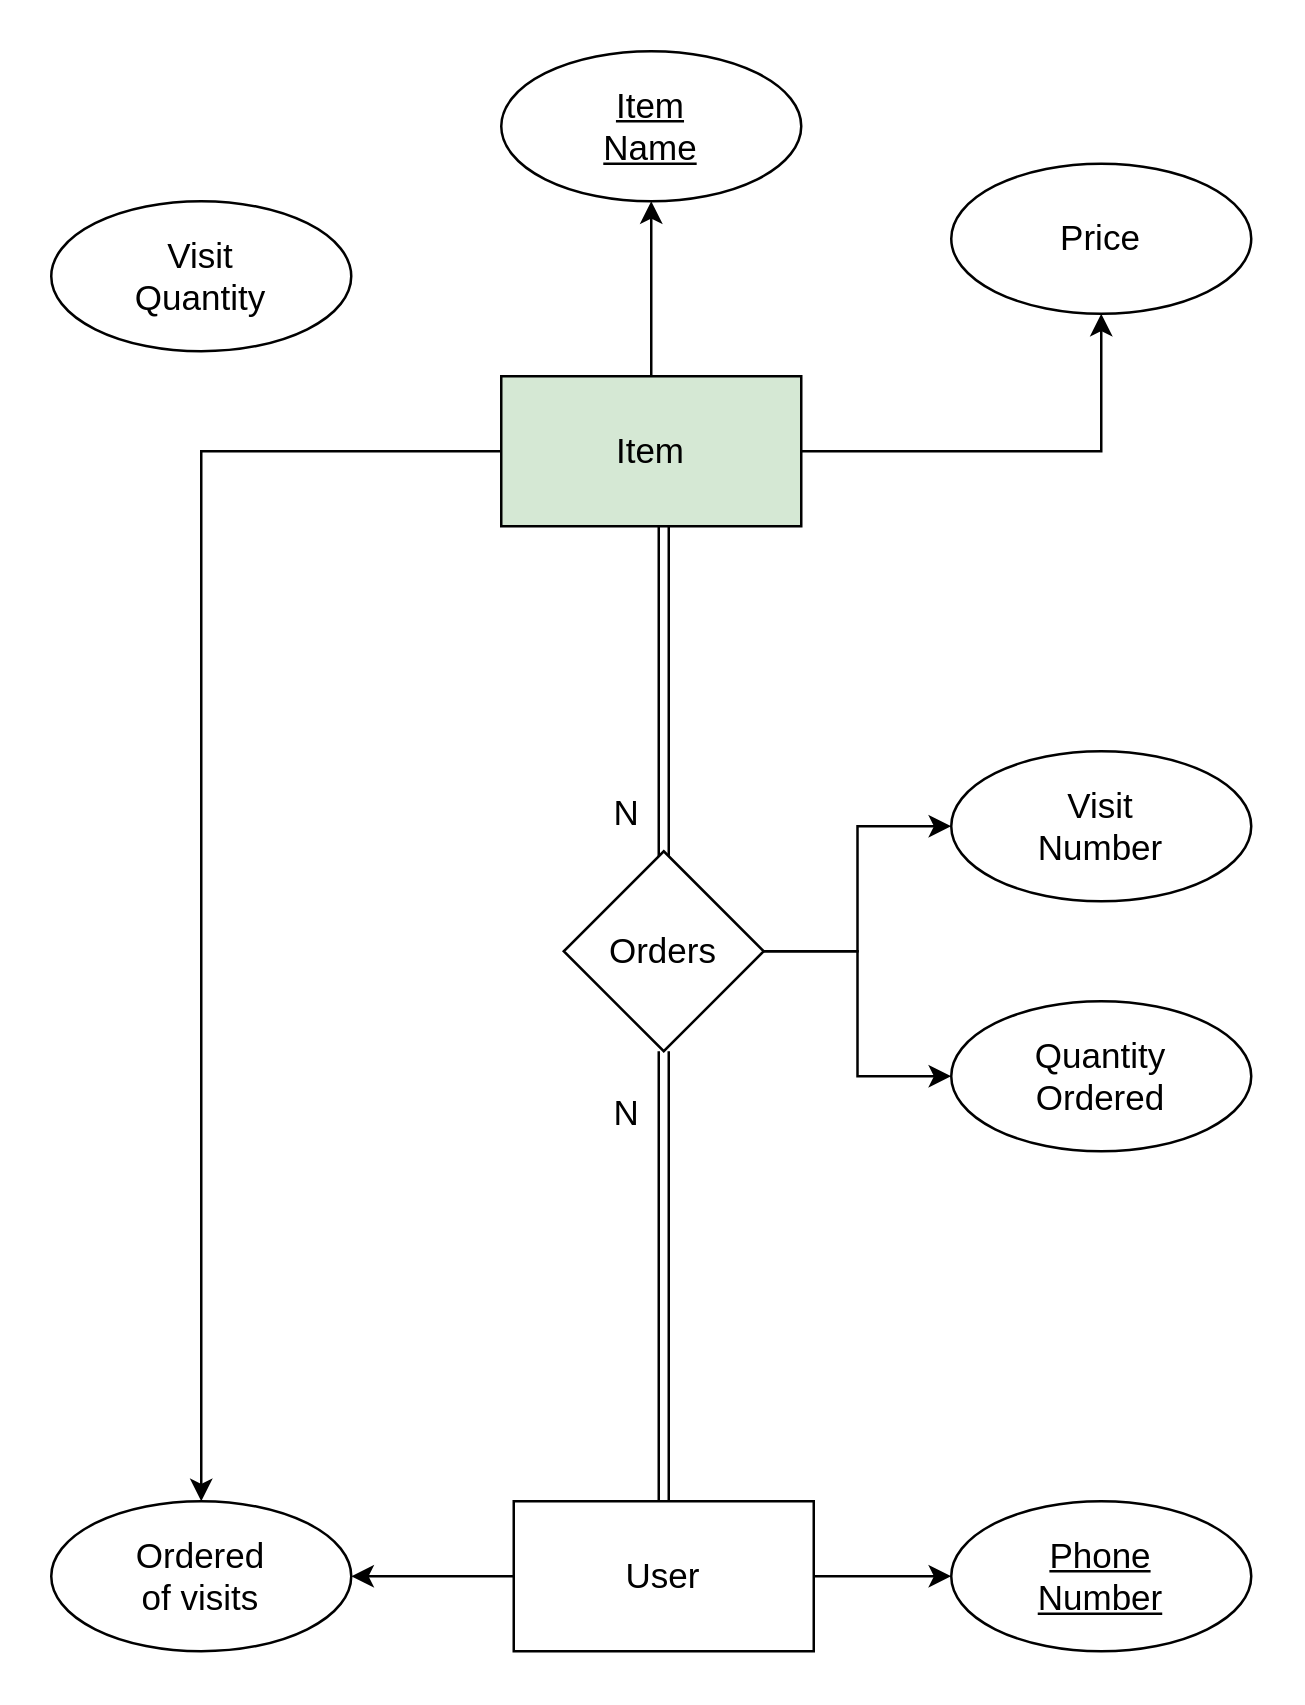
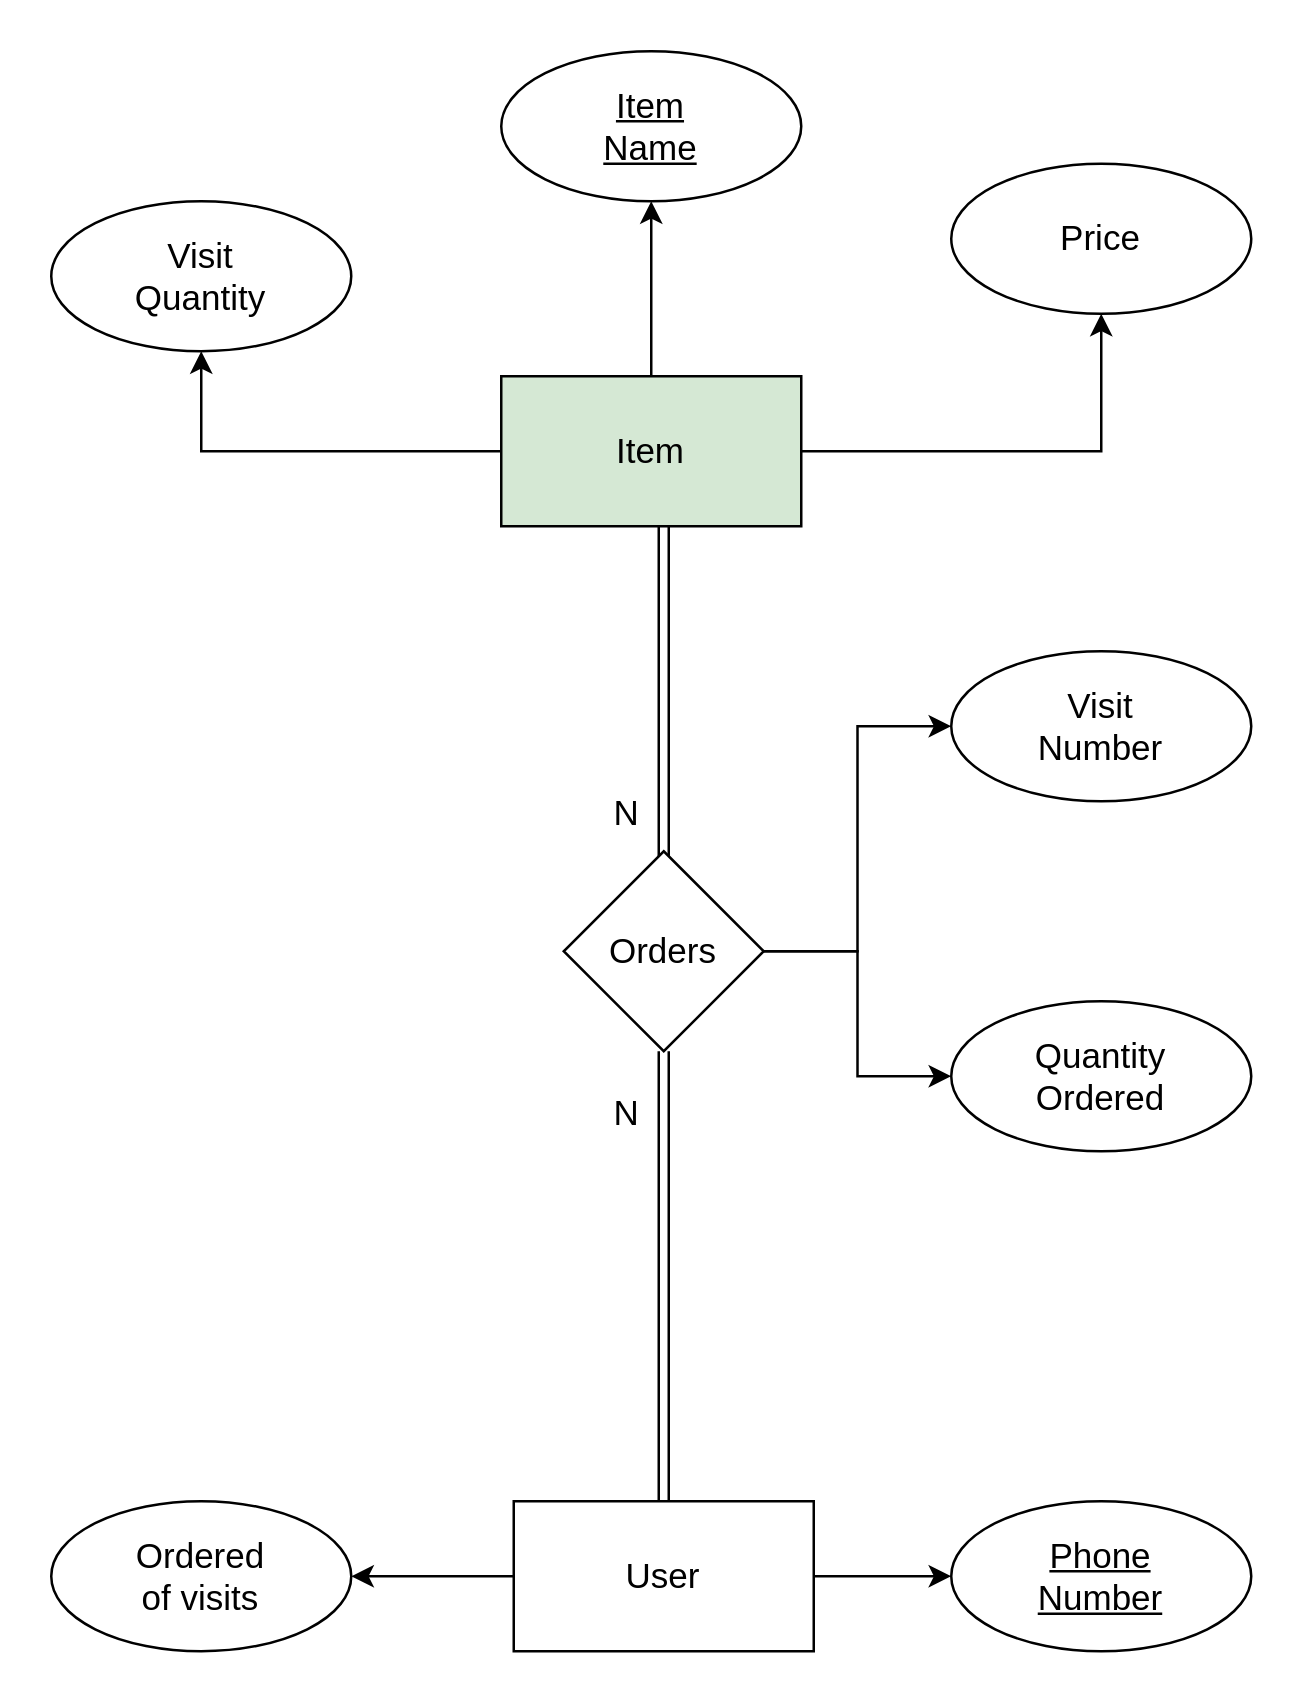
node "Visit Number": moved (1101, 826) -> (1101, 726)
edge "Item" -> "Ordered of visits": now "Item" -> "Visit Quantity"
